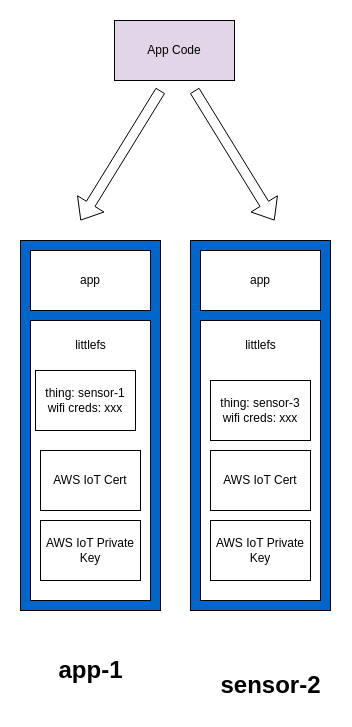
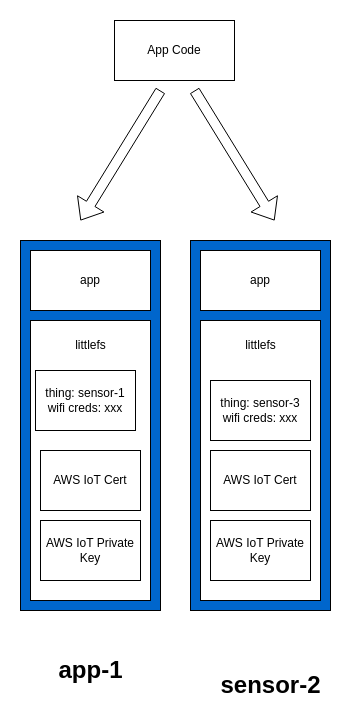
node "App Code": fillcolor #e1d5e7 -> #ffffff
